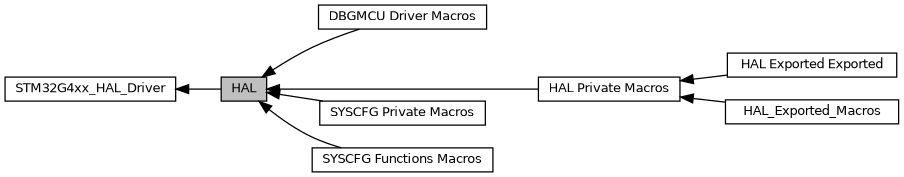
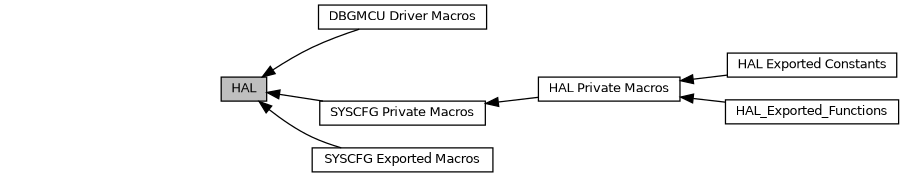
node "HAL Exported Exported": label "HAL Exported Exported" -> "HAL Exported Constants"
node "STM32G4xx_HAL_Driver": removed
edge "HAL Private Macros" -> "HAL": now "HAL Private Macros" -> "SYSCFG Private Macros"
node "HAL_Exported_Macros": label "HAL_Exported_Macros" -> "HAL_Exported_Functions"
node "SYSCFG Functions Macros": label "SYSCFG Functions Macros" -> "SYSCFG Exported Macros"
